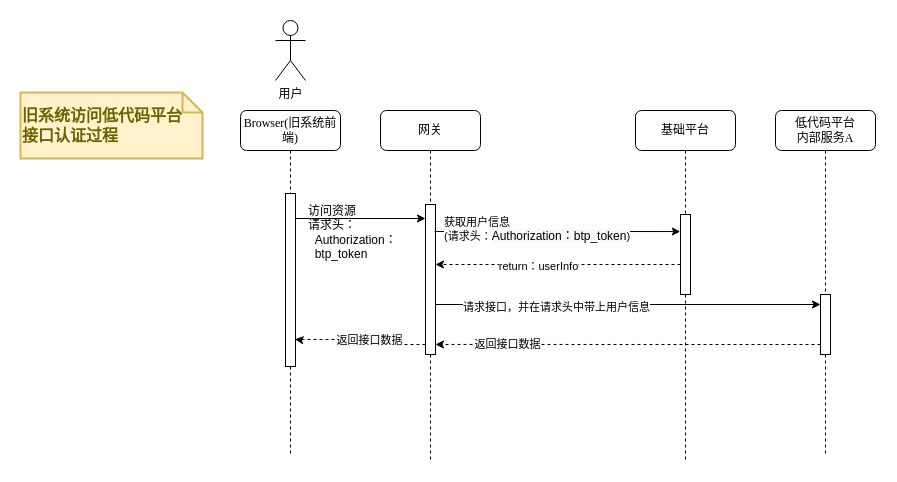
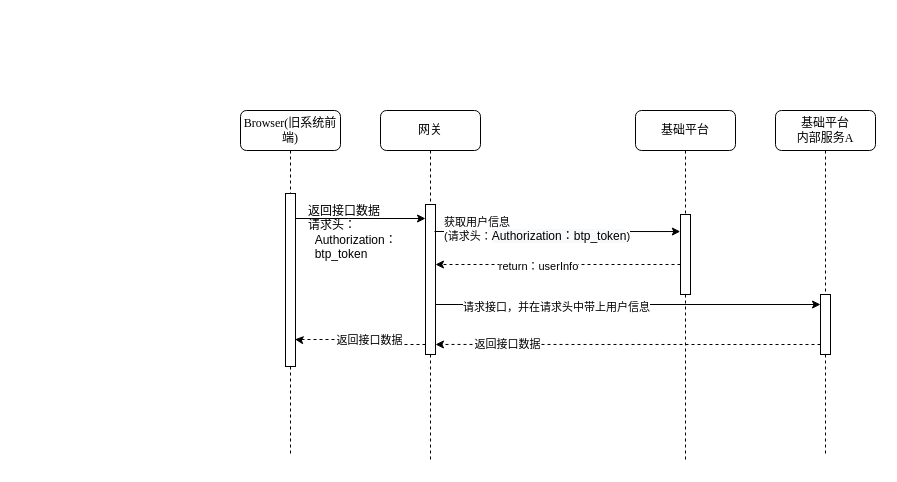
node "用户": removed
node "旧系统访问低代码平台 接口认证过程": removed
node "低代码平台 内部服务A": label "低代码平台 内部服务A" -> "基础平台 内部服务A"
node "访问资源 请求头： Authorization： btp_token": label "访问资源 请求头： Authorization： btp_token" -> "返回接口数据 请求头： Authorization： btp_token"
